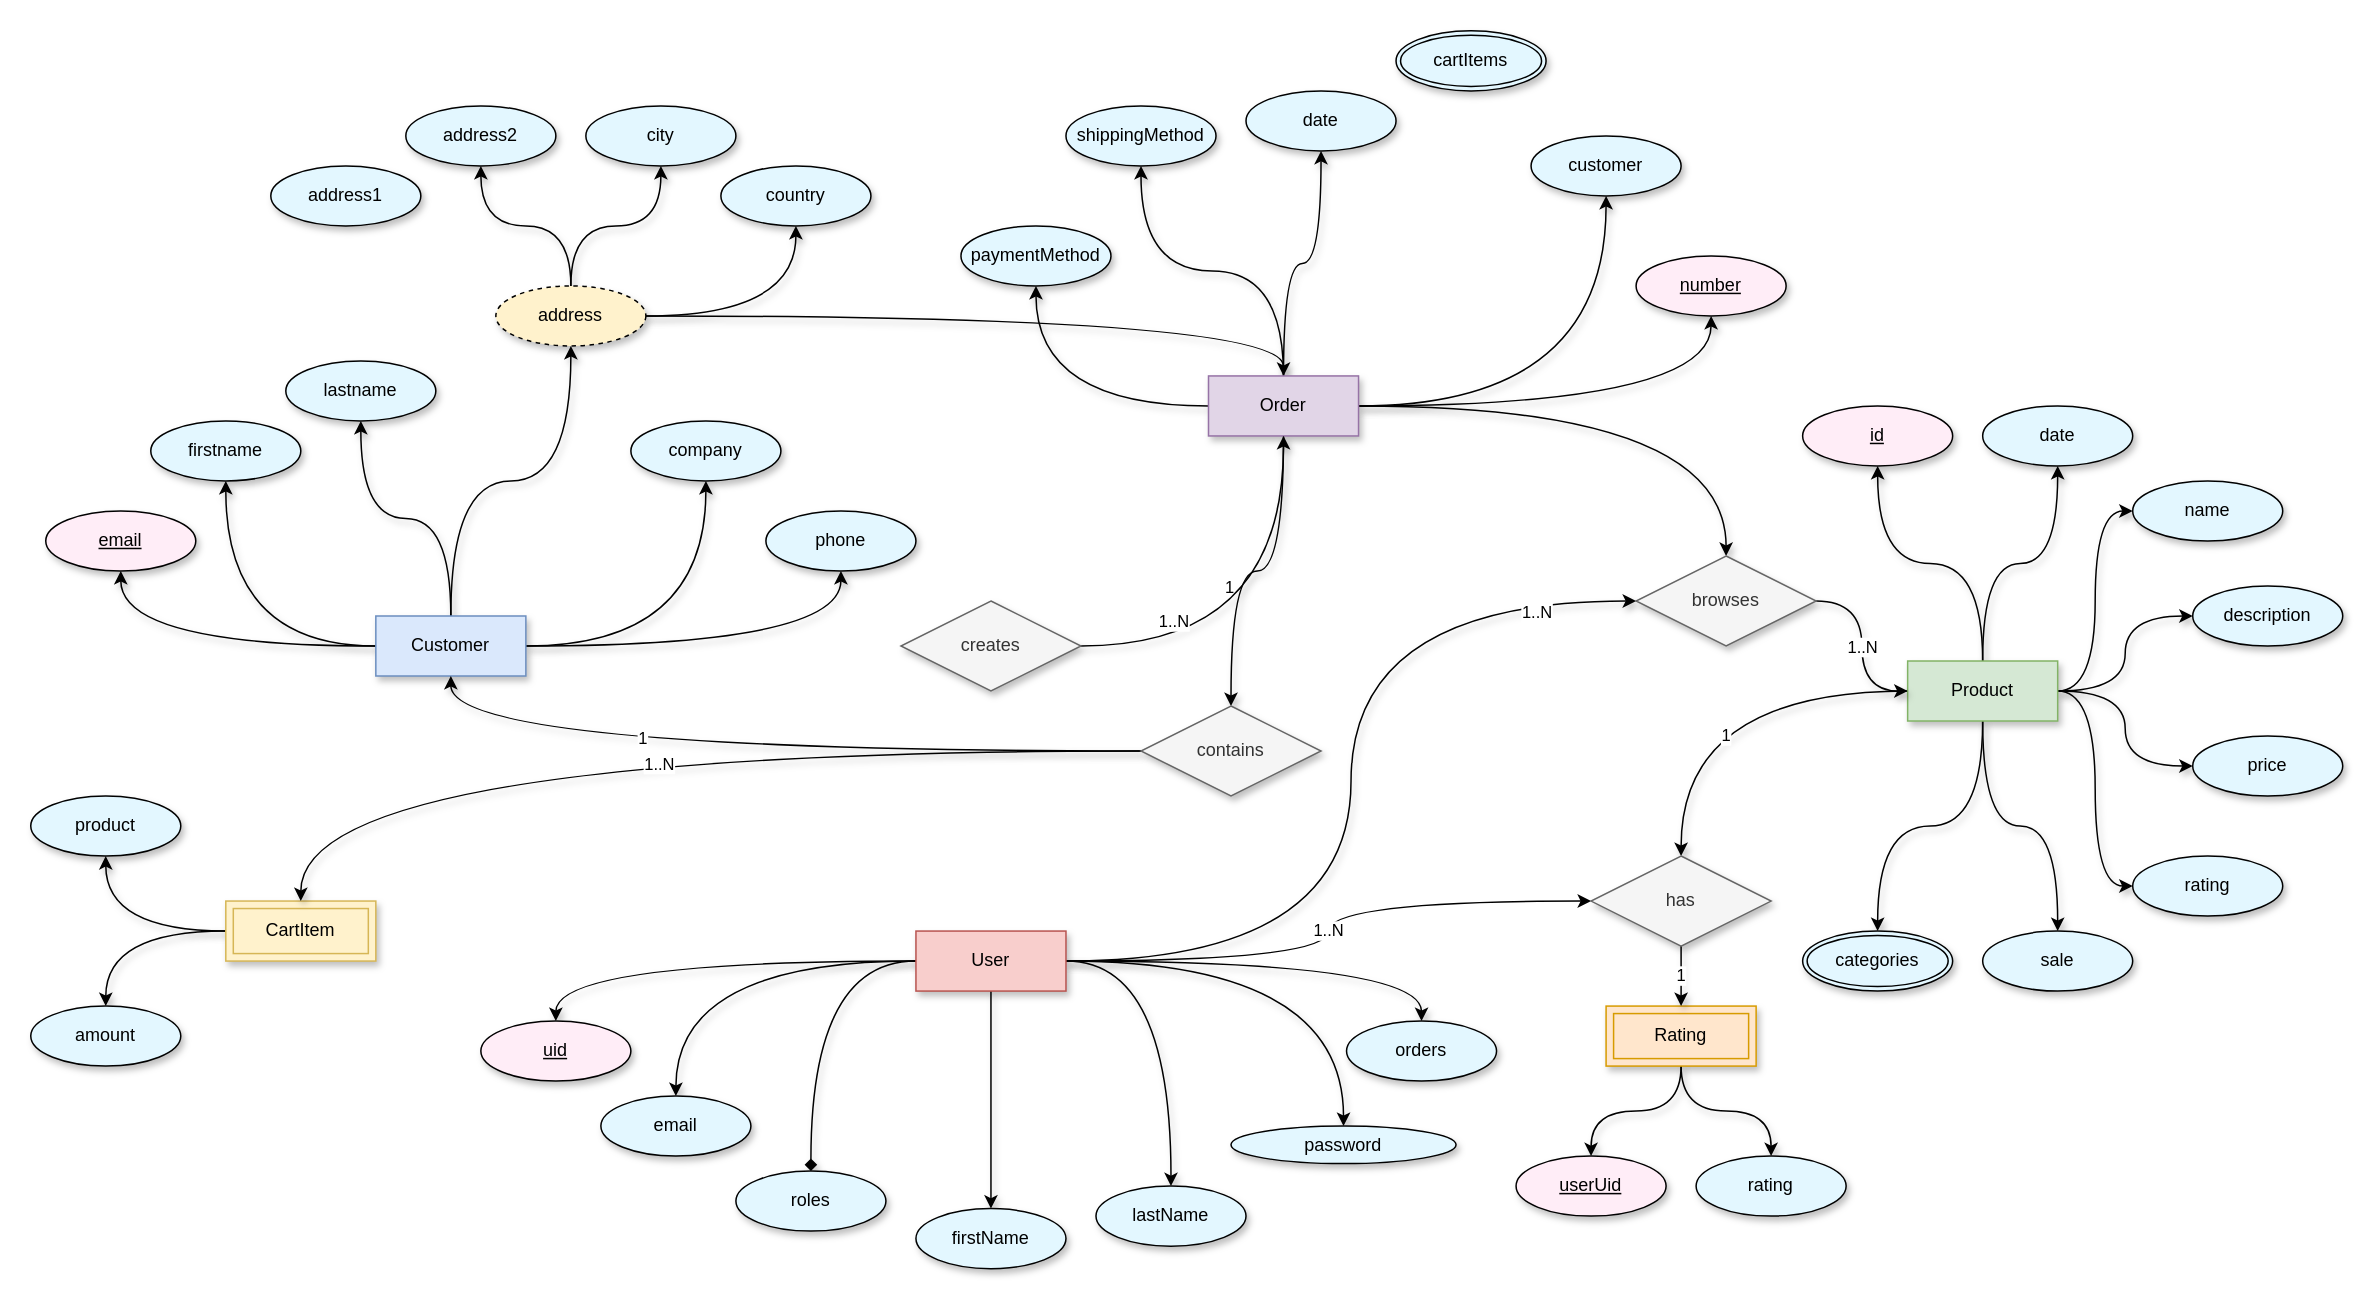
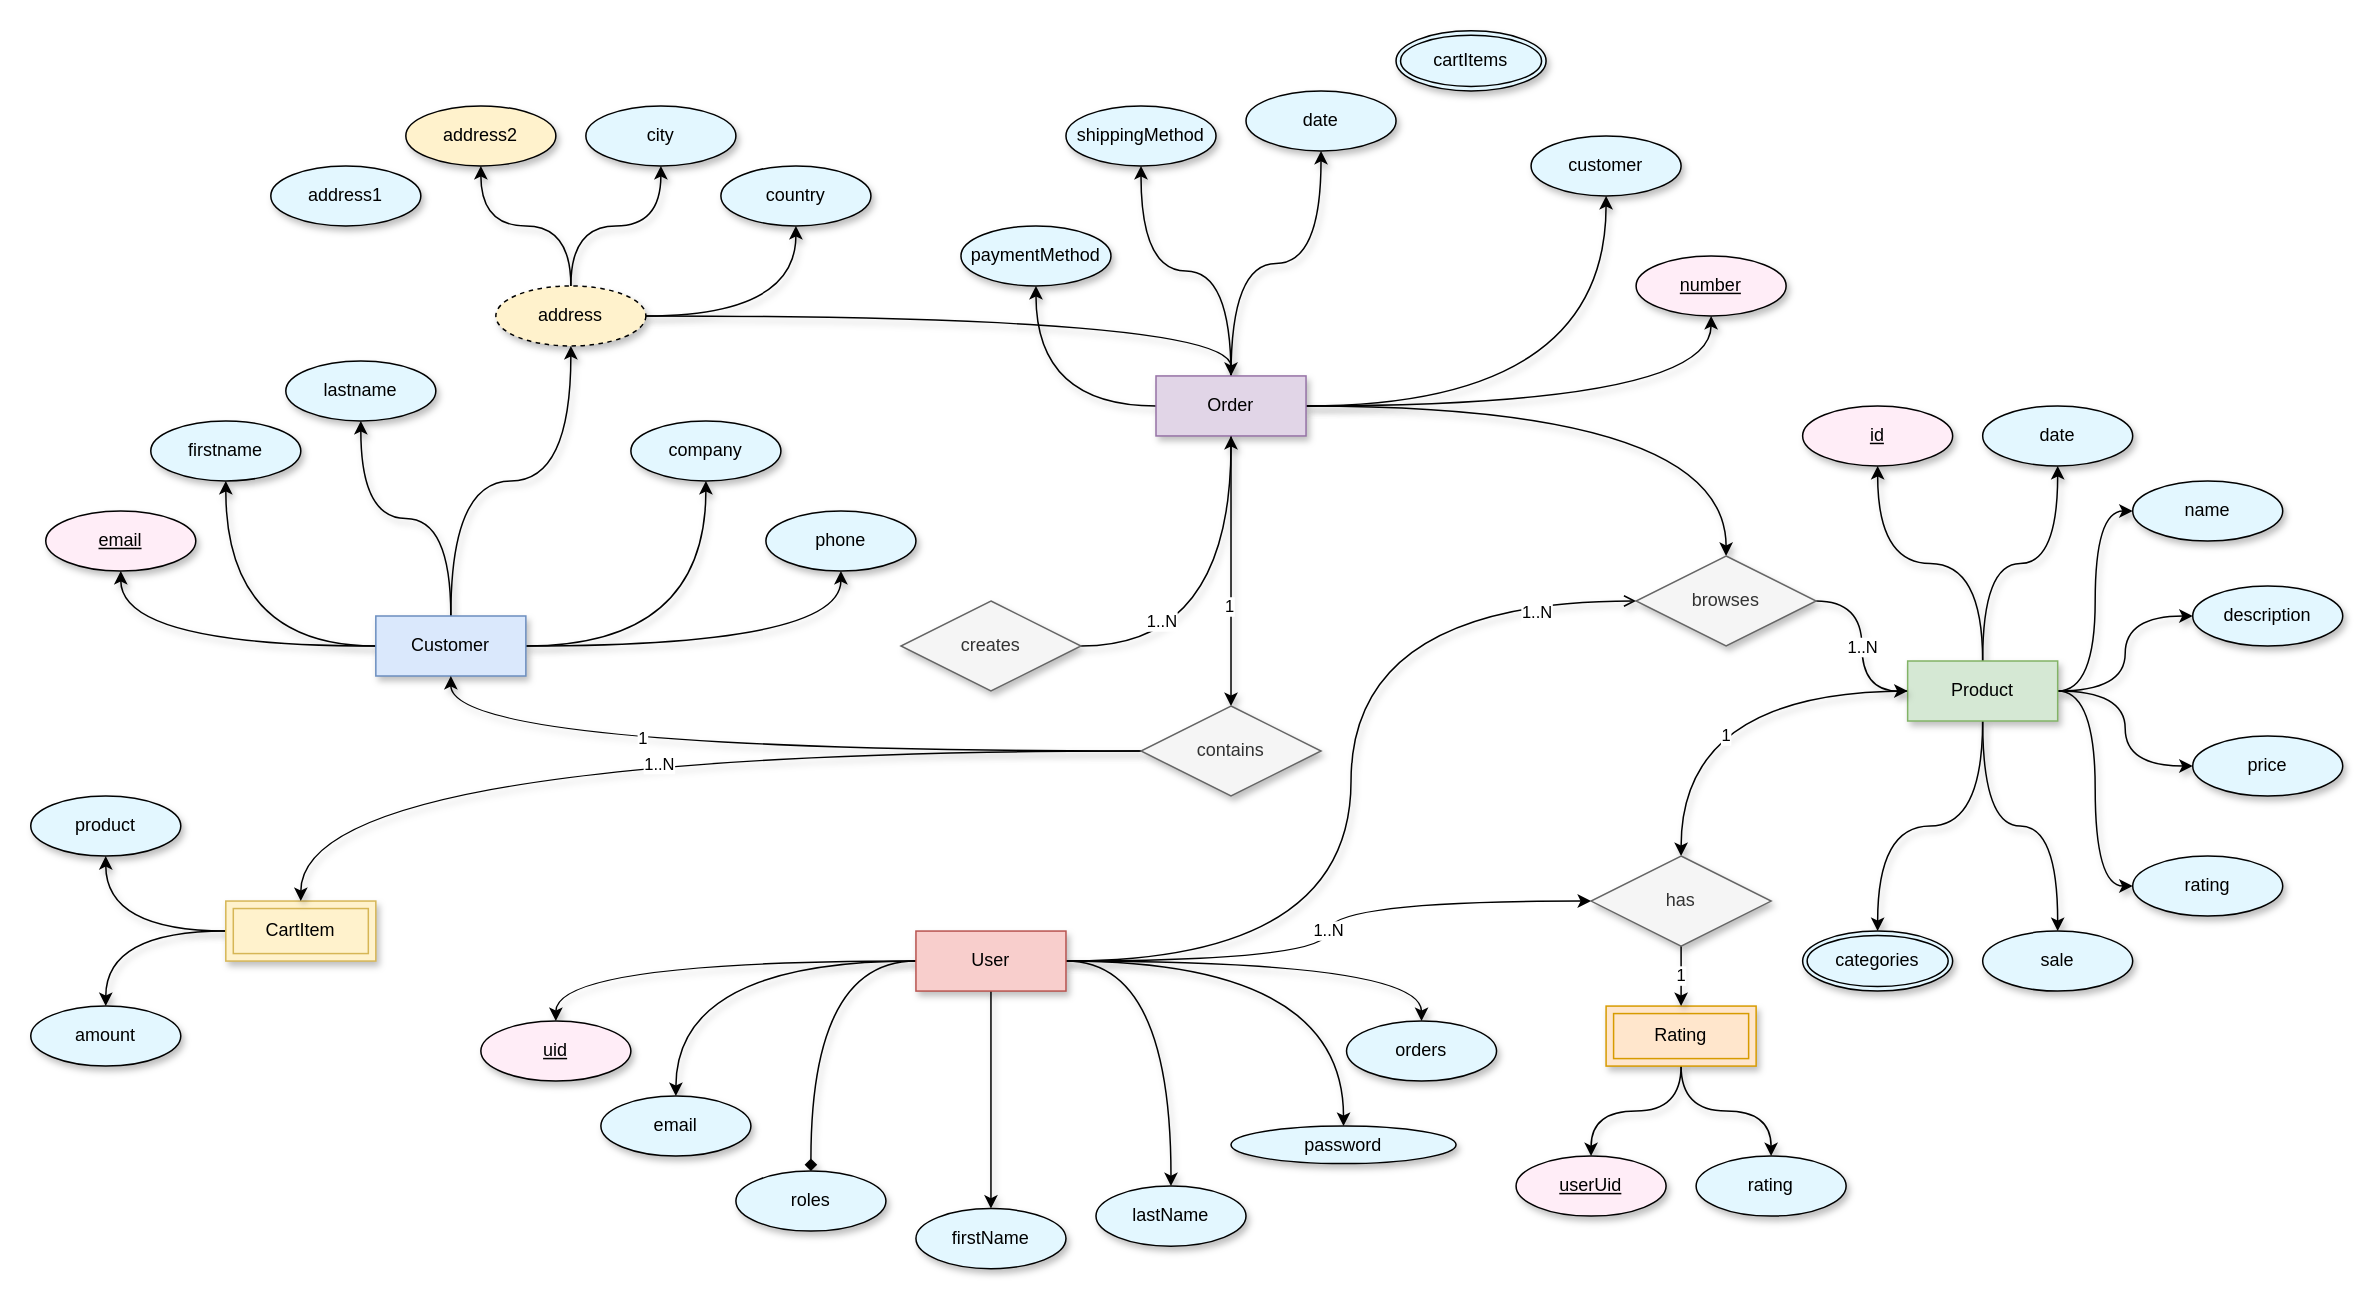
node "address2": fillcolor #e3f7ff -> #fff2cc
node "Order": moved (1283, 406) -> (1231, 406)
edge "User" -> "browses": arrowhead classic -> open
